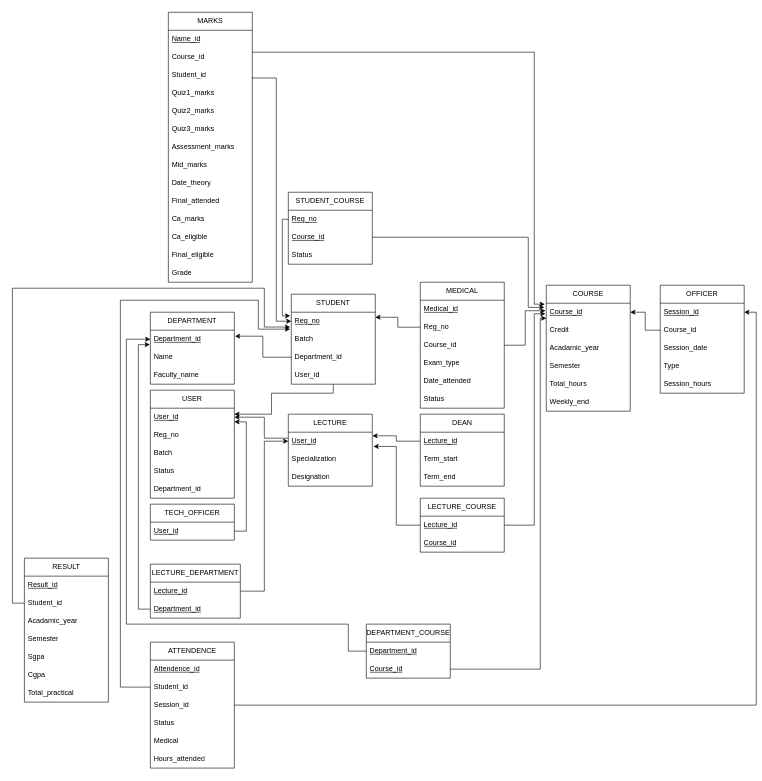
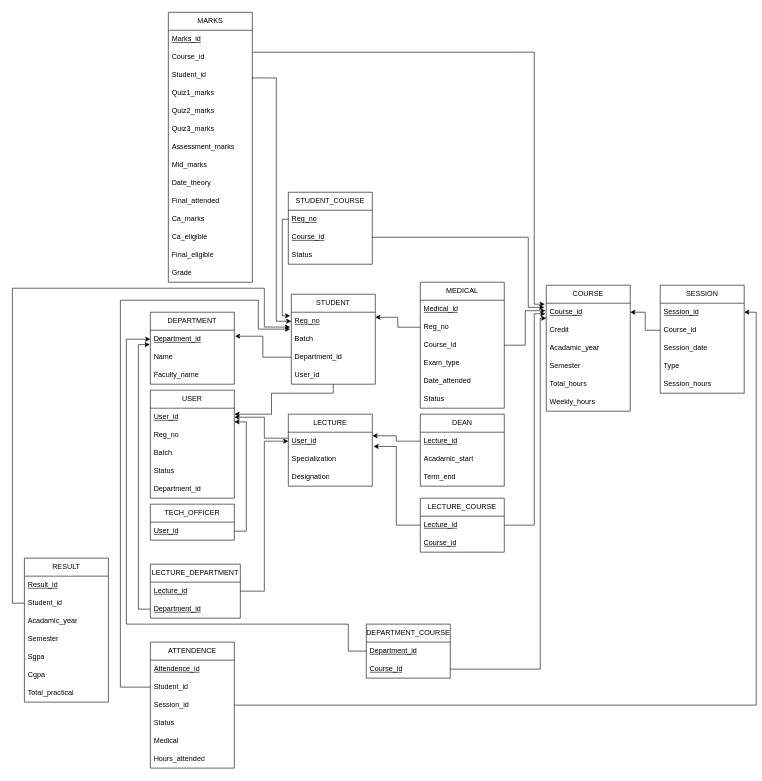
node "Name_id": label "Name_id" -> "Marks_id"
node "OFFICER": label "OFFICER" -> "SESSION"
node "Weekly_end": label "Weekly_end" -> "Weekly_hours"
node "Term_start": label "Term_start" -> "Acadamic_start"
